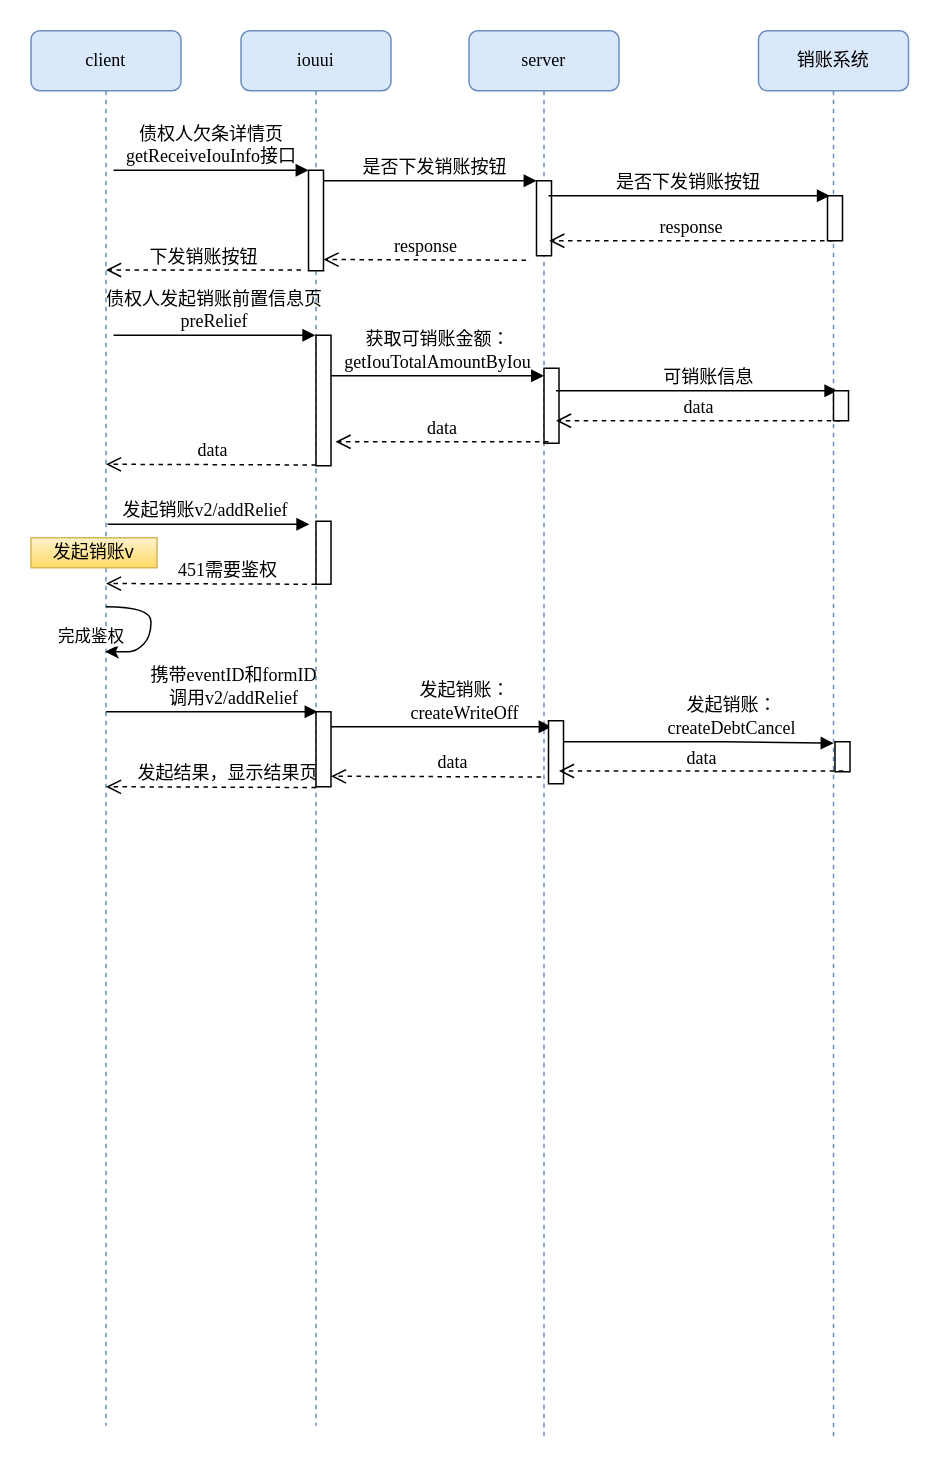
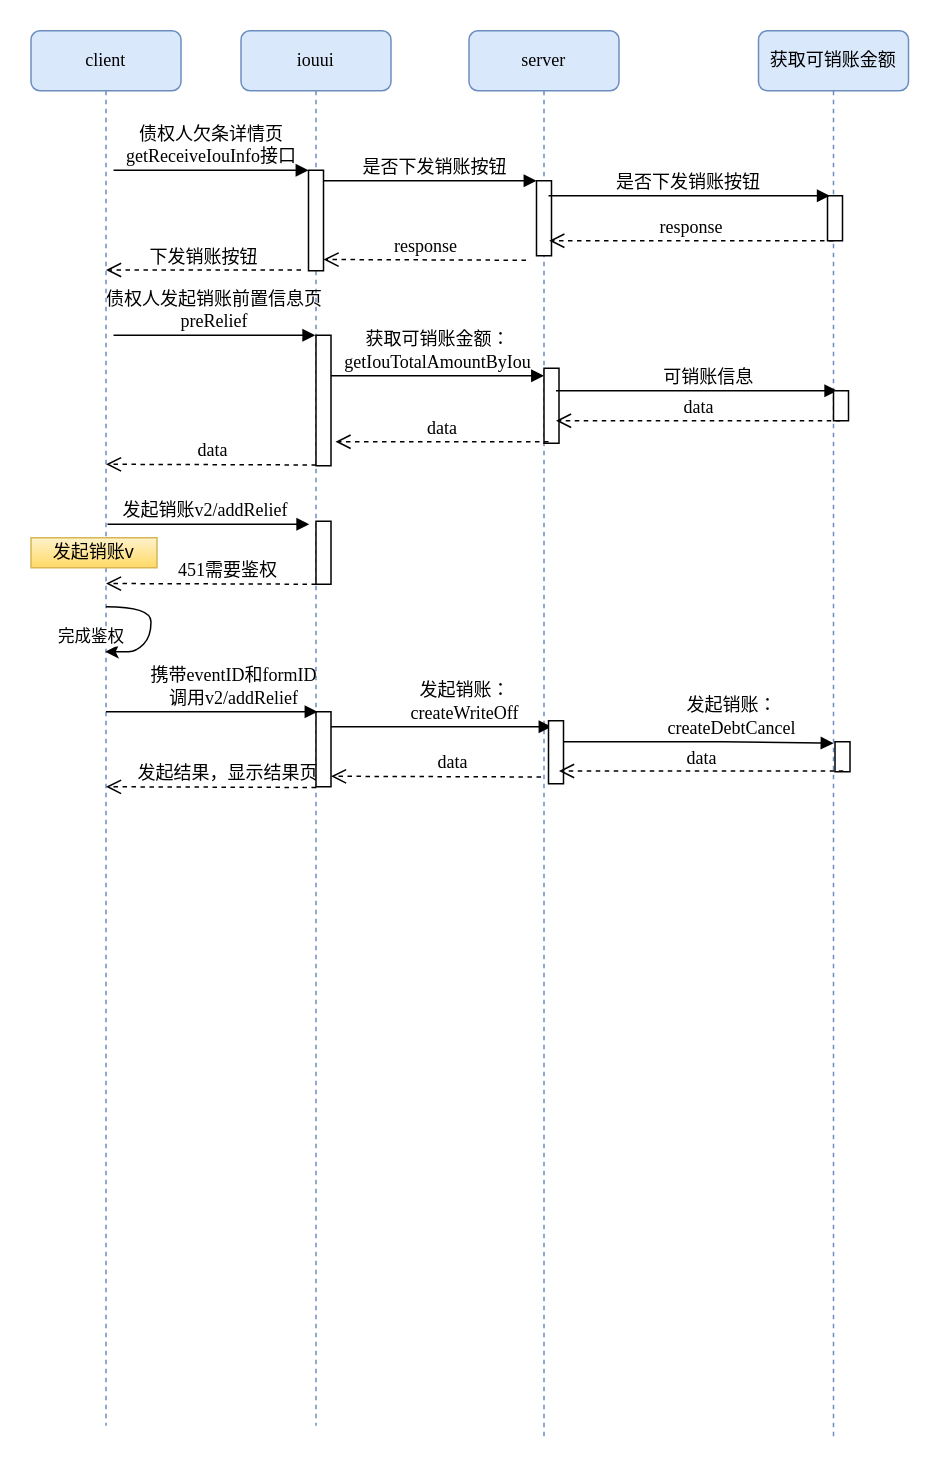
node "销账系统": label "销账系统" -> "获取可销账金额"
